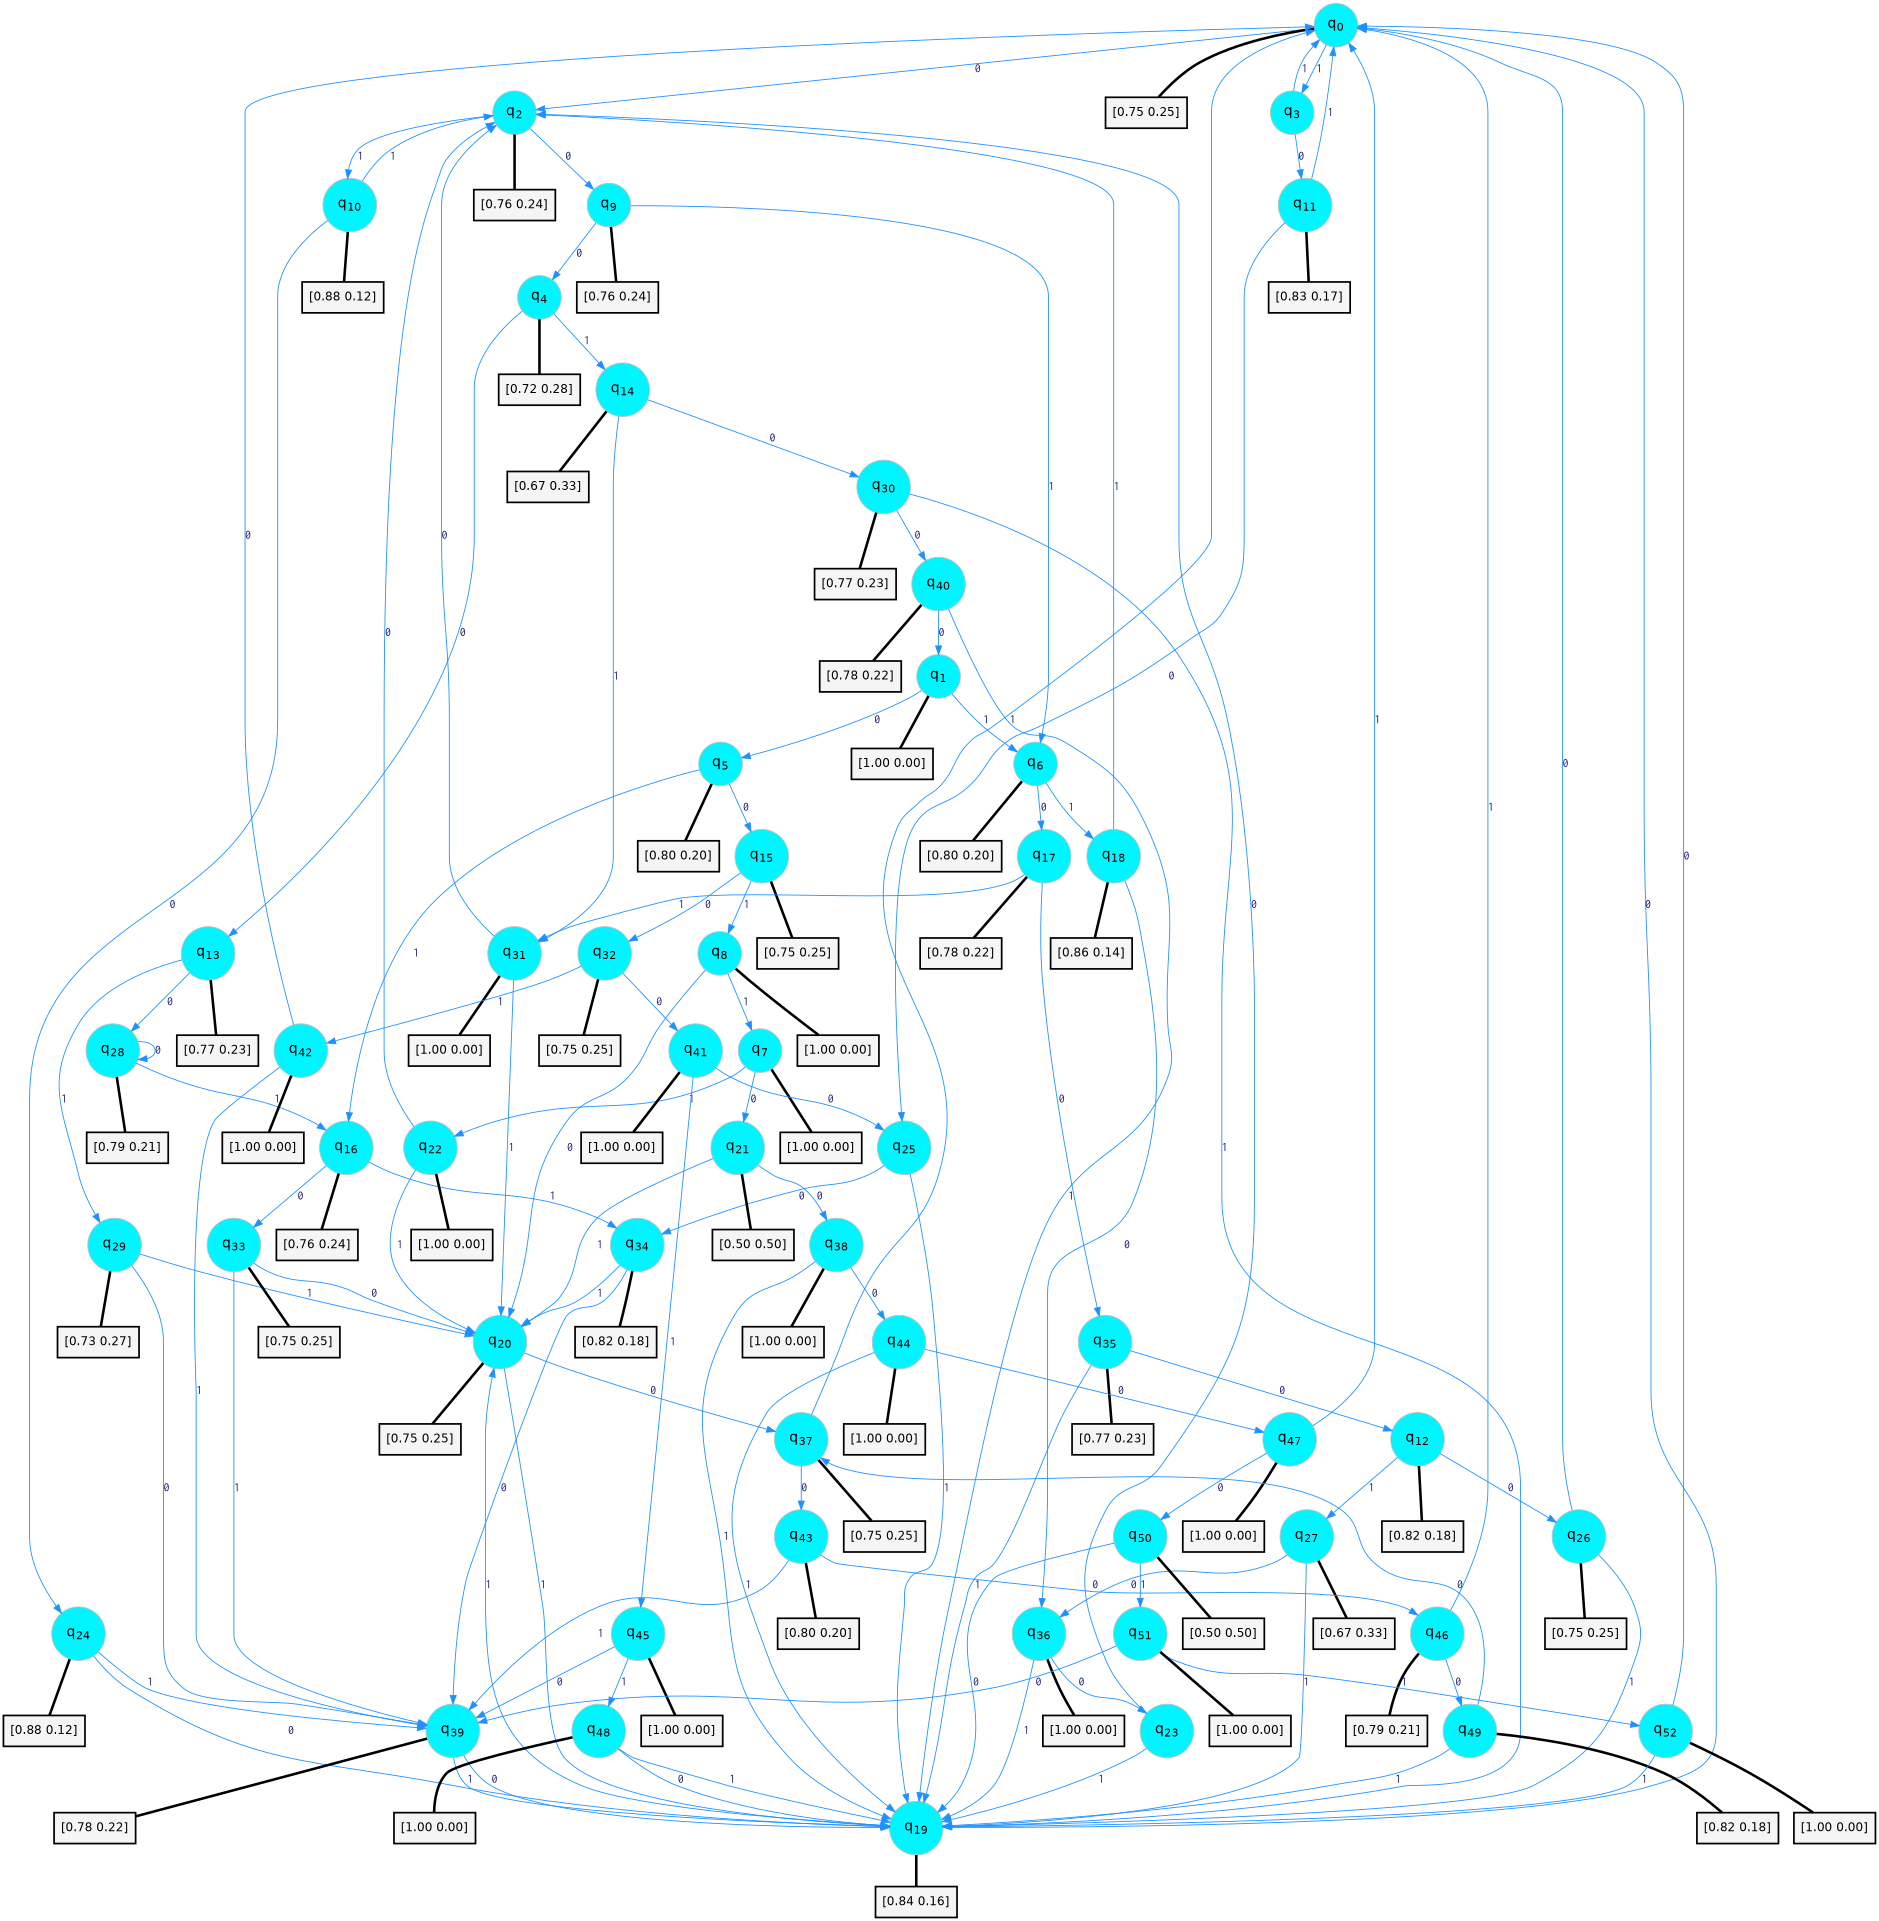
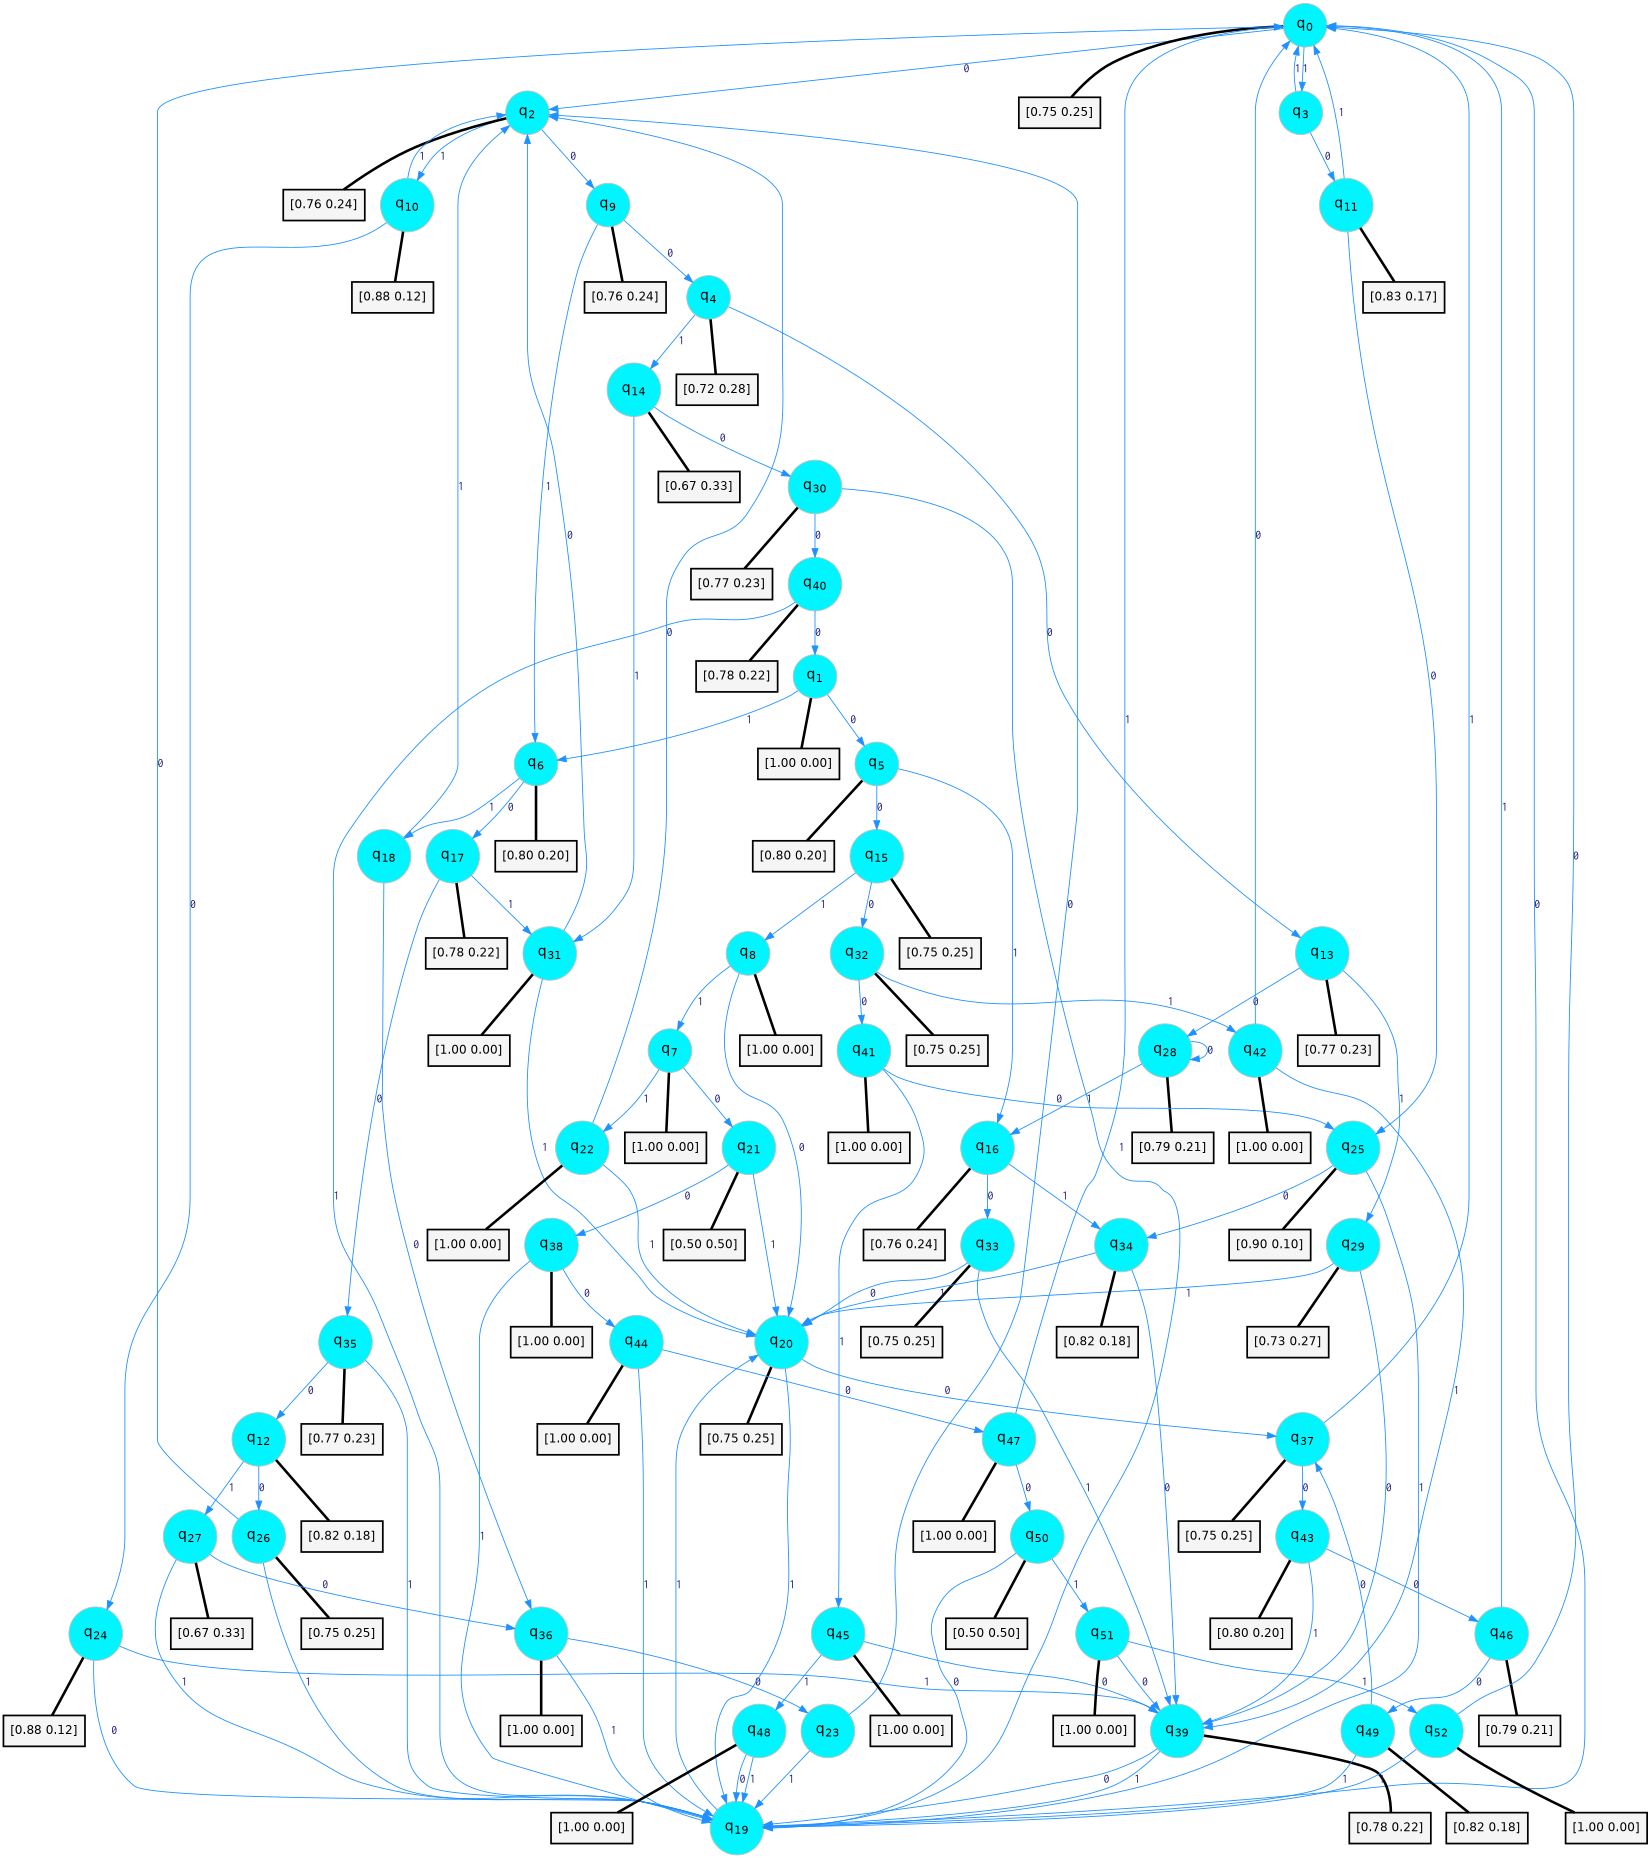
node "[0.86 0.14]": removed
node "[0.90 0.10]": added
node "[0.84 0.16]": removed
